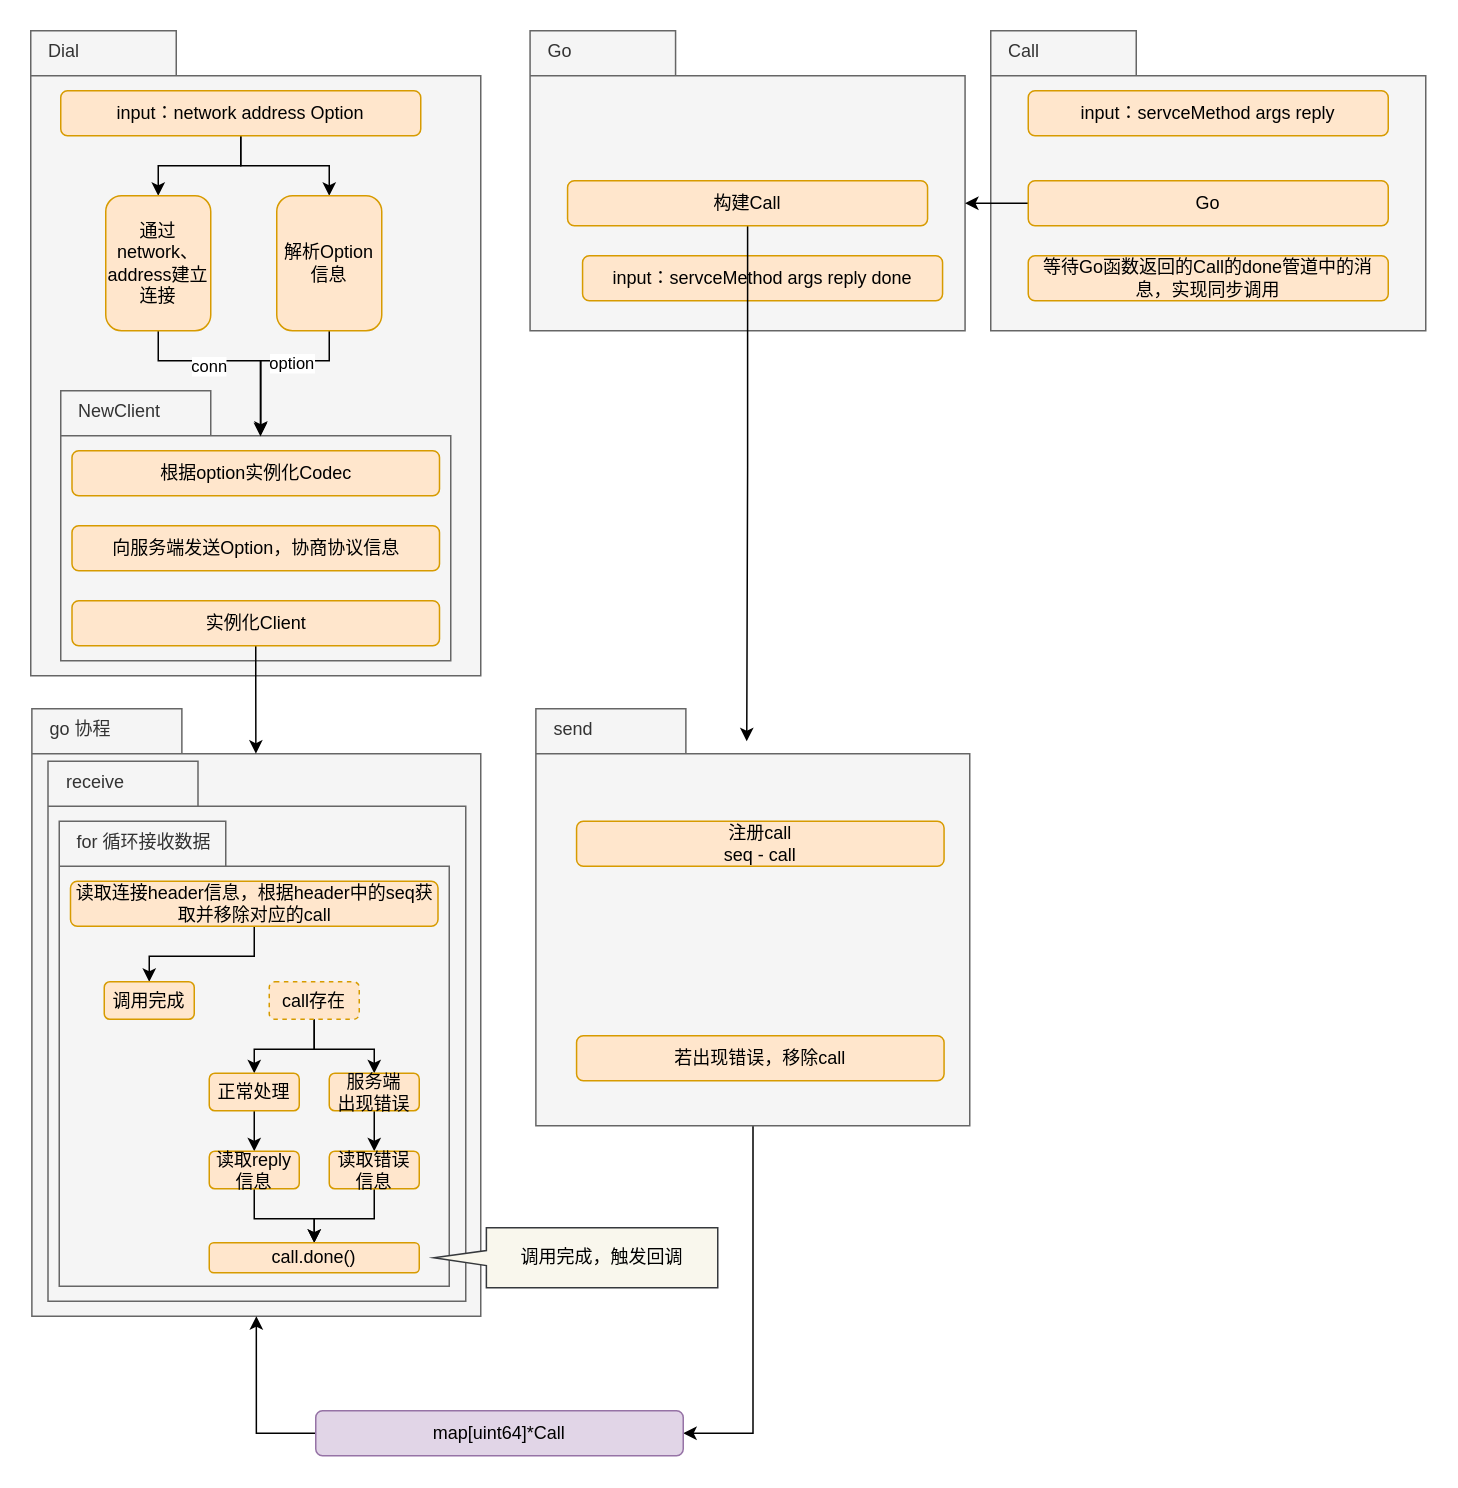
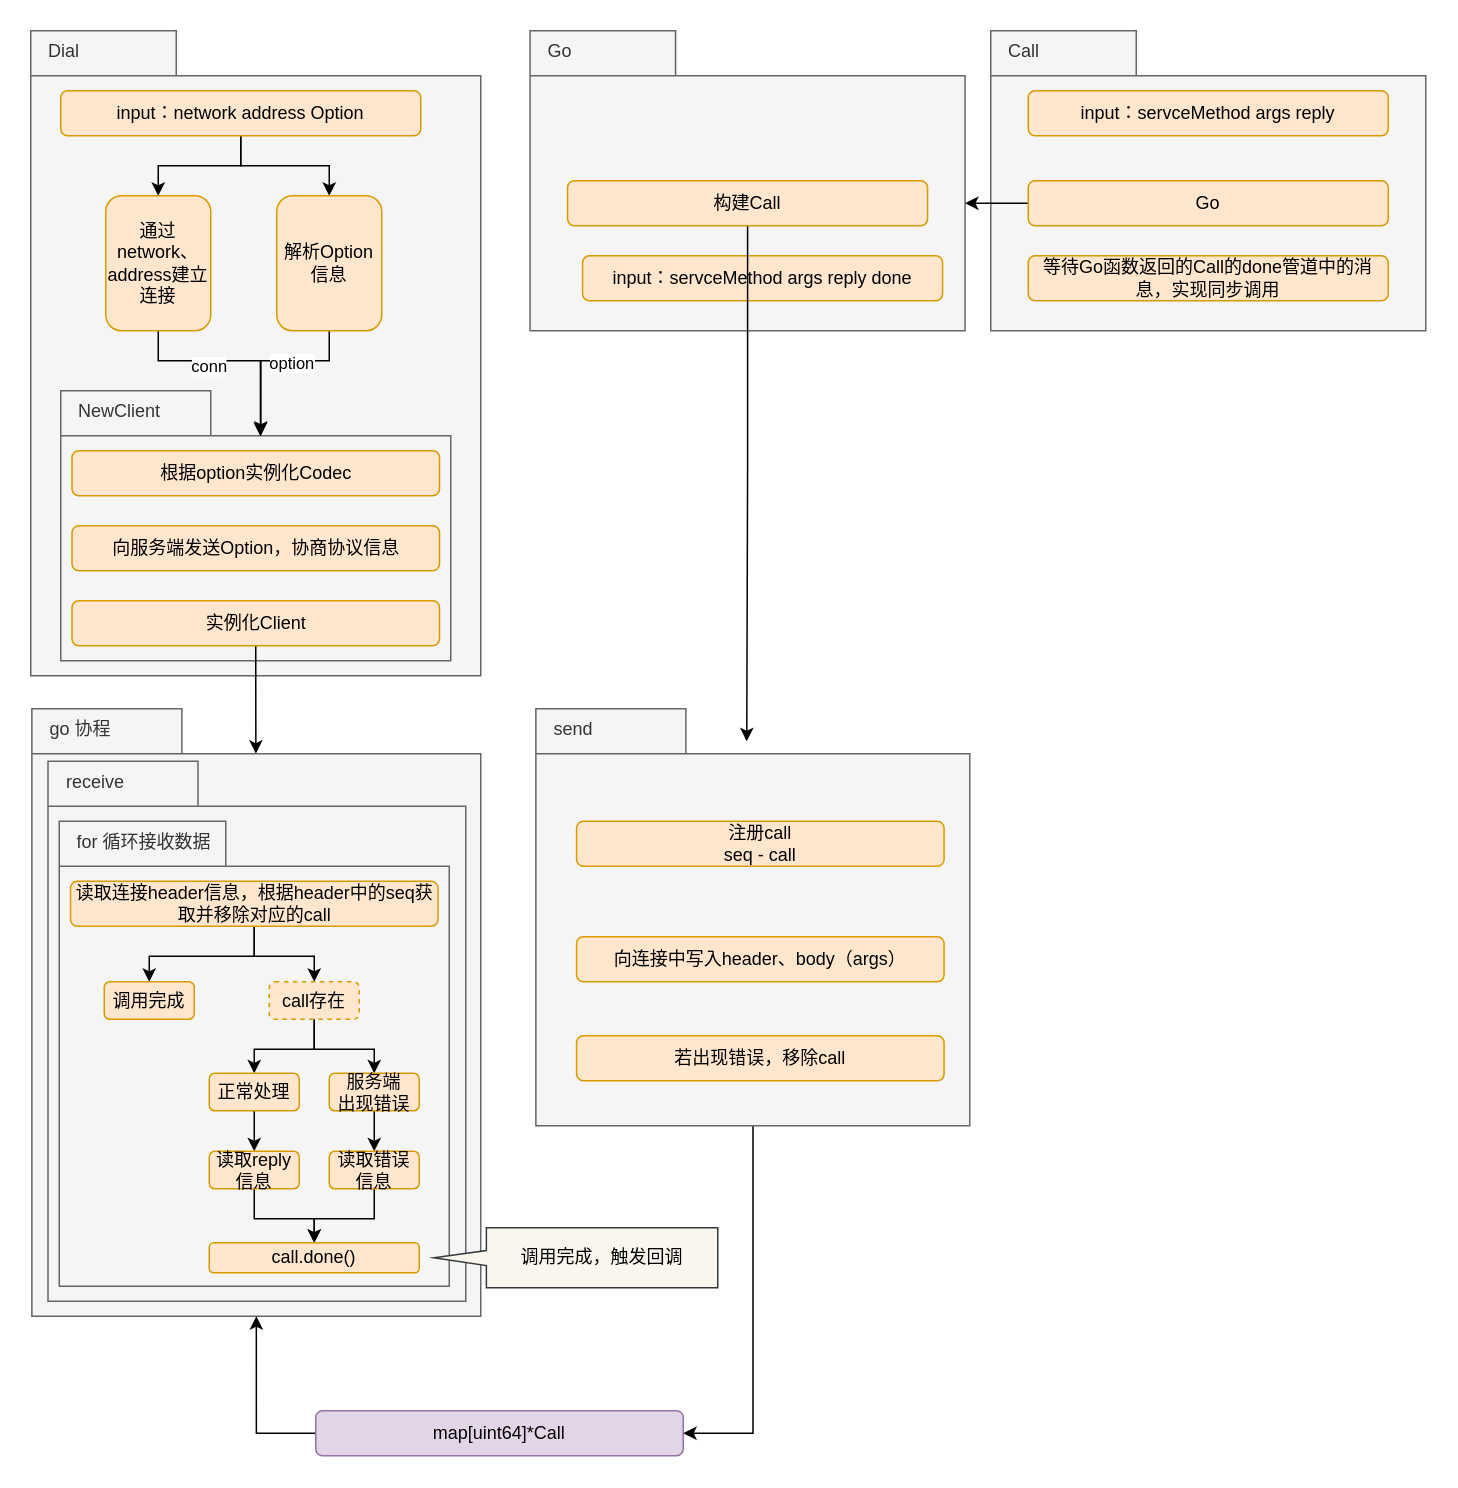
edge "读取连接header信息，根据header中的seq获取并移除对应的call" -> "call存在": added
node "向连接中写入header、body（args）": added
